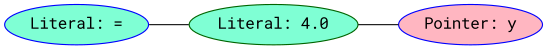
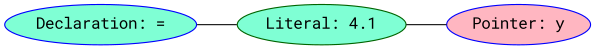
node "Literal: =": label "Literal: =" -> "Declaration: ="
node "Literal: 4.0": label "Literal: 4.0" -> "Literal: 4.1"
